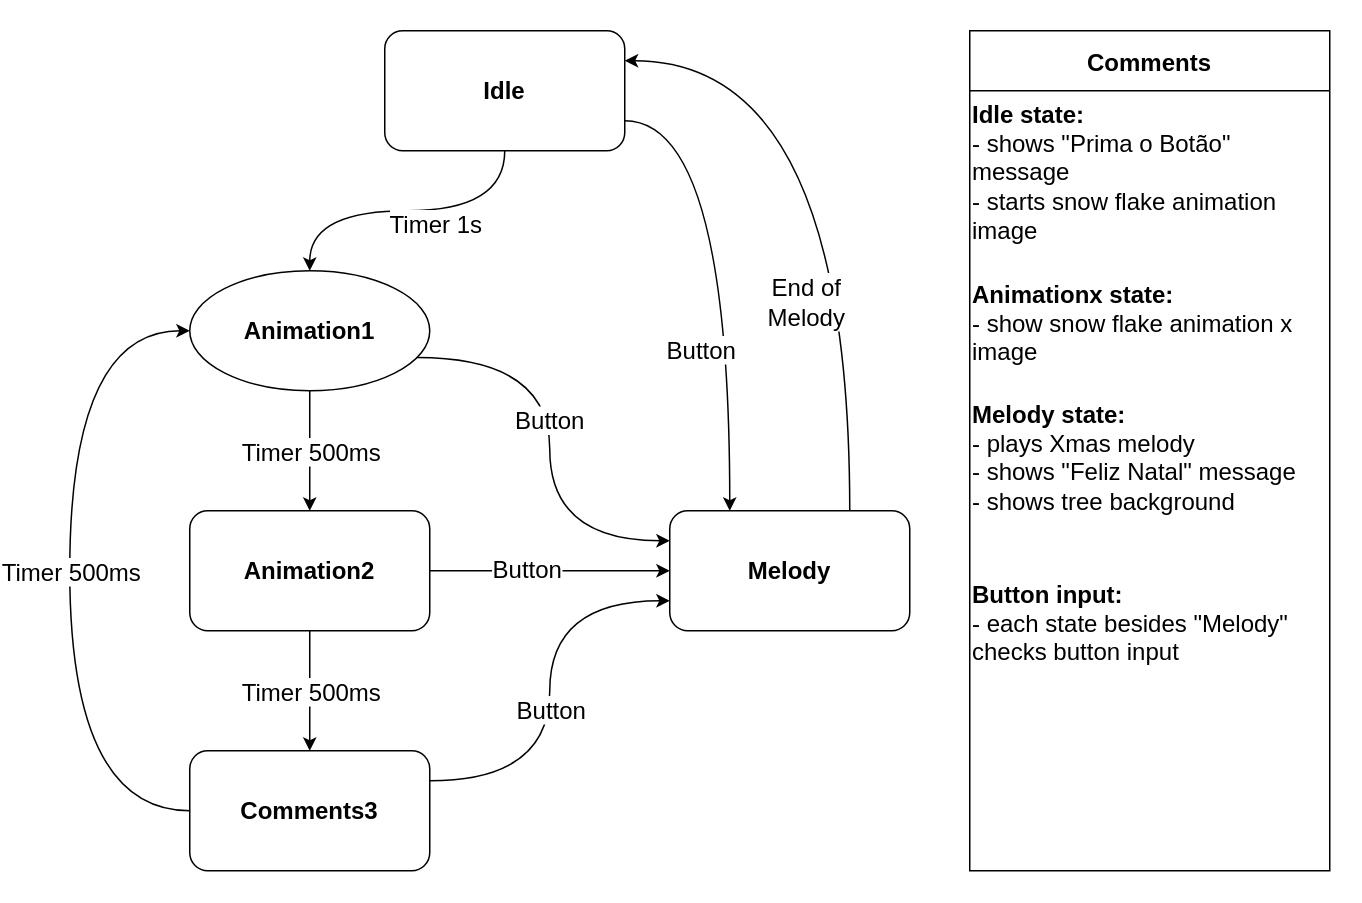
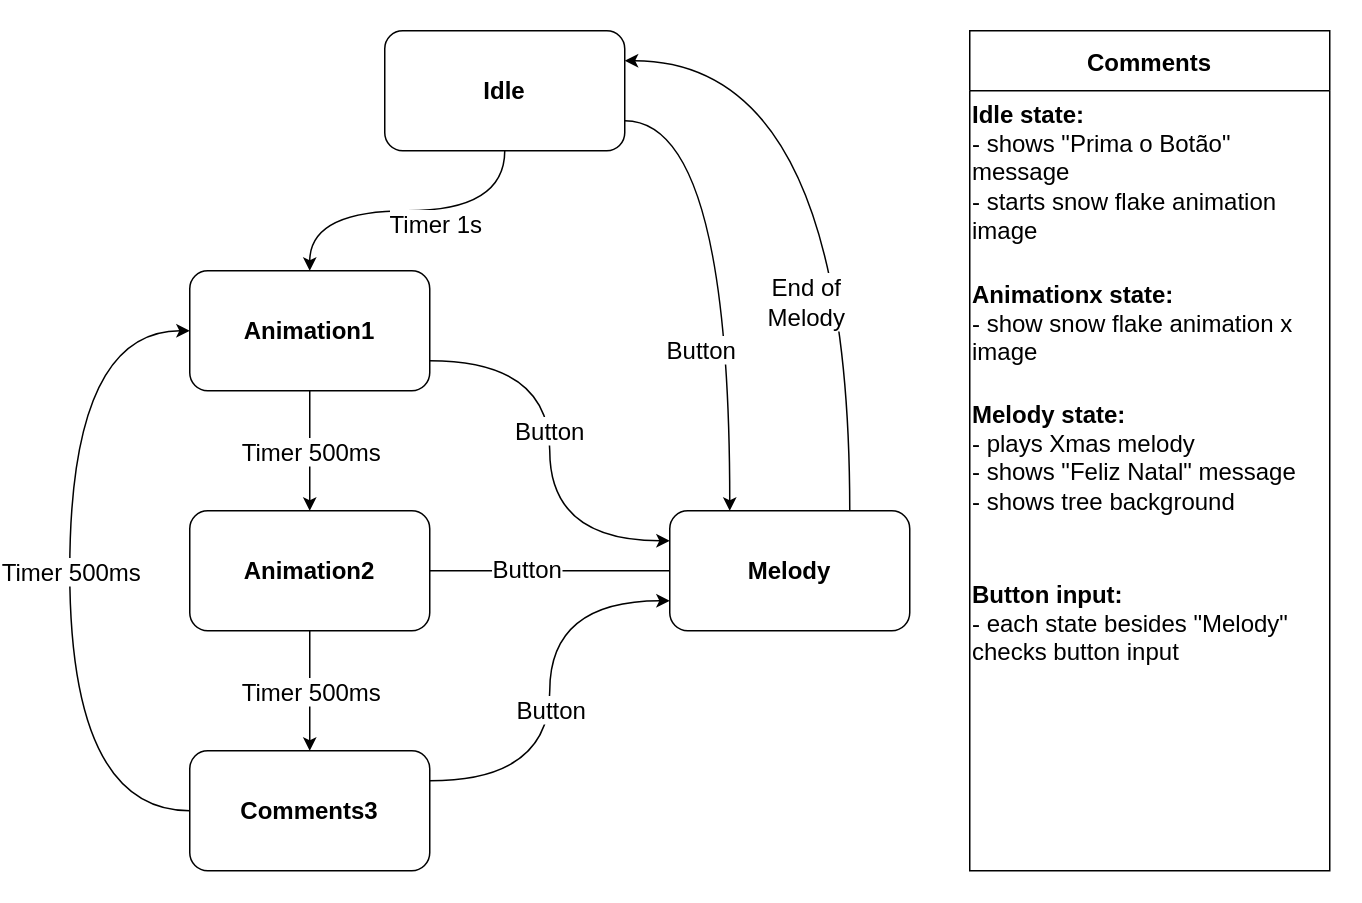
node "Animation1": shape ellipse -> rounded rectangle
edge "Animation2" -> "Melody": arrowhead classic -> none
